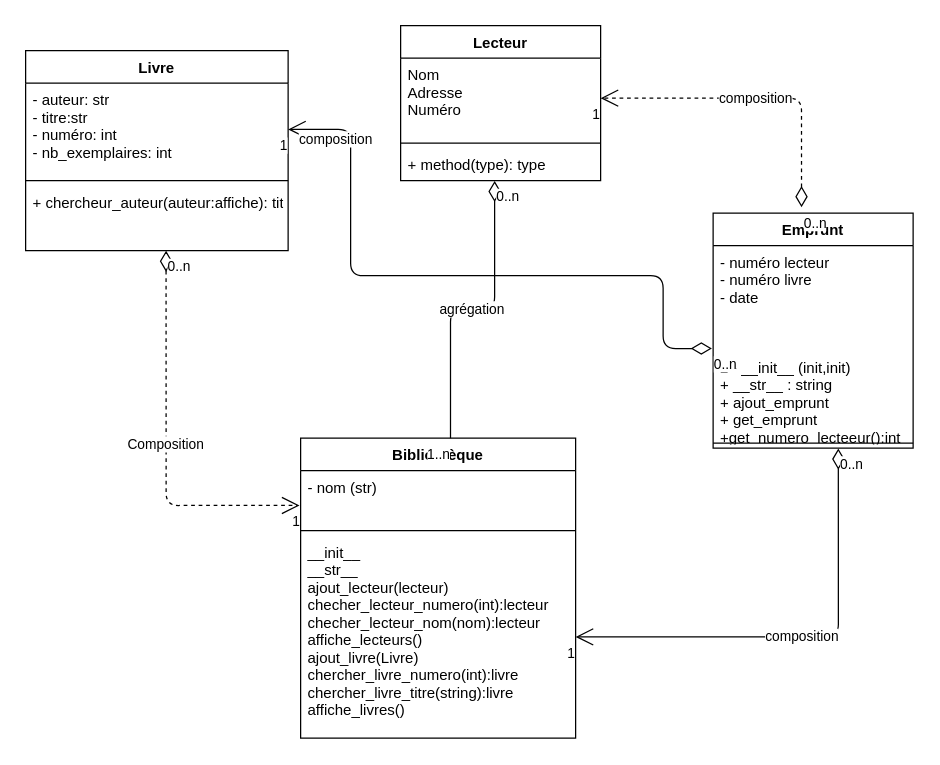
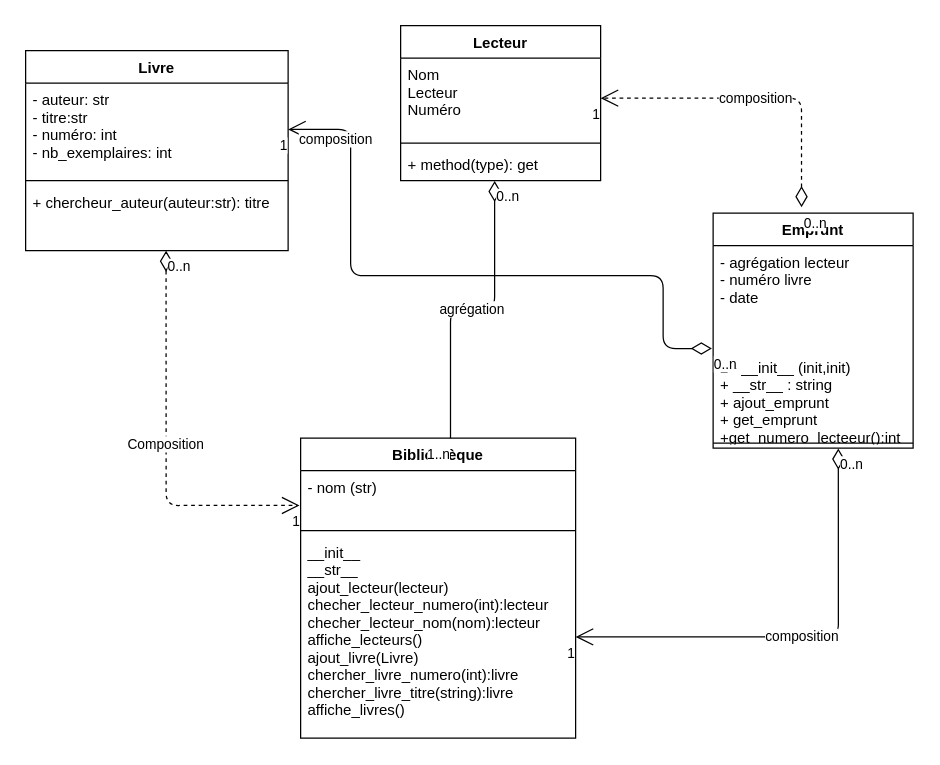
node "Nom Adresse Numéro": label "Nom Adresse Numéro" -> "Nom Lecteur Numéro"
node "+ method(type): type": label "+ method(type): type" -> "+ method(type): get"
node "+ chercheur_auteur(auteur:affiche): titre": label "+ chercheur_auteur(auteur:affiche): titre" -> "+ chercheur_auteur(auteur:str): titre"
node "- numéro lecteur - numéro livre - date": label "- numéro lecteur - numéro livre - date" -> "- agrégation lecteur - numéro livre - date"
